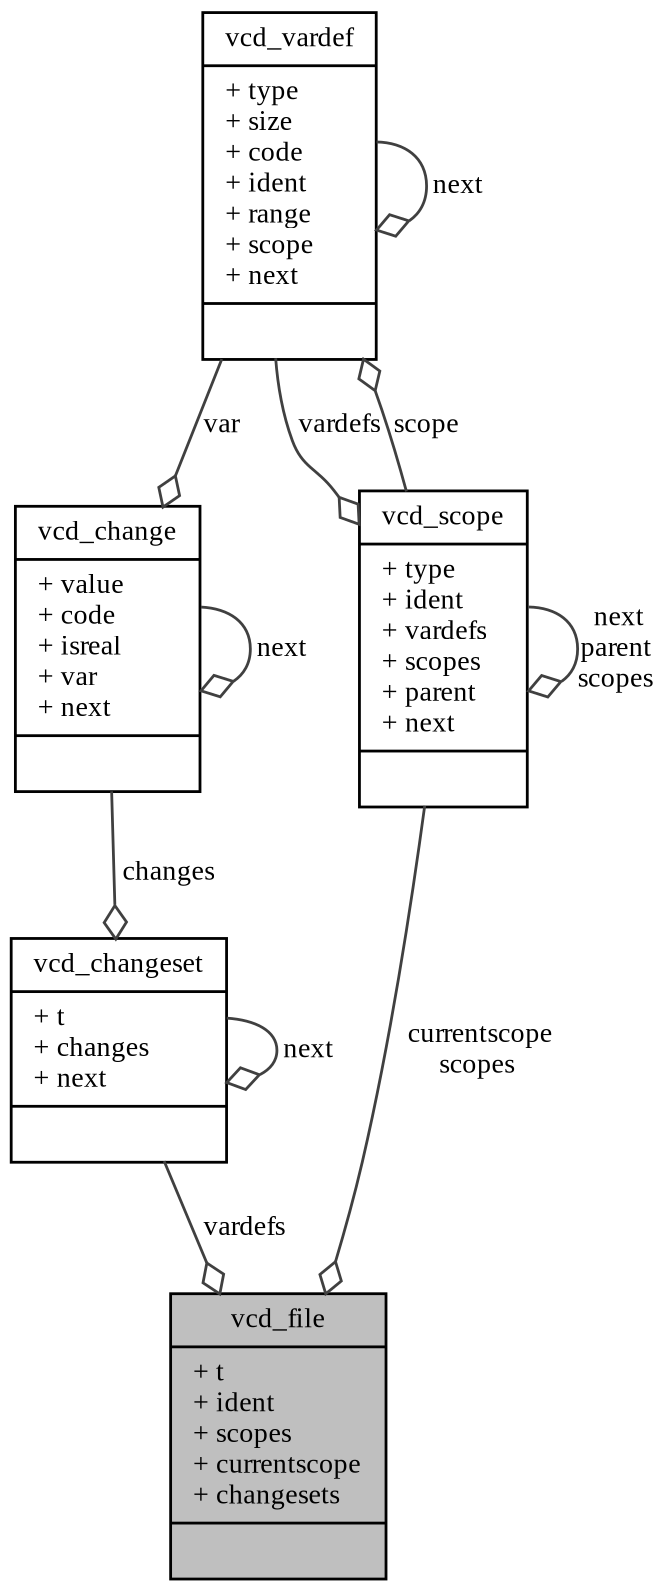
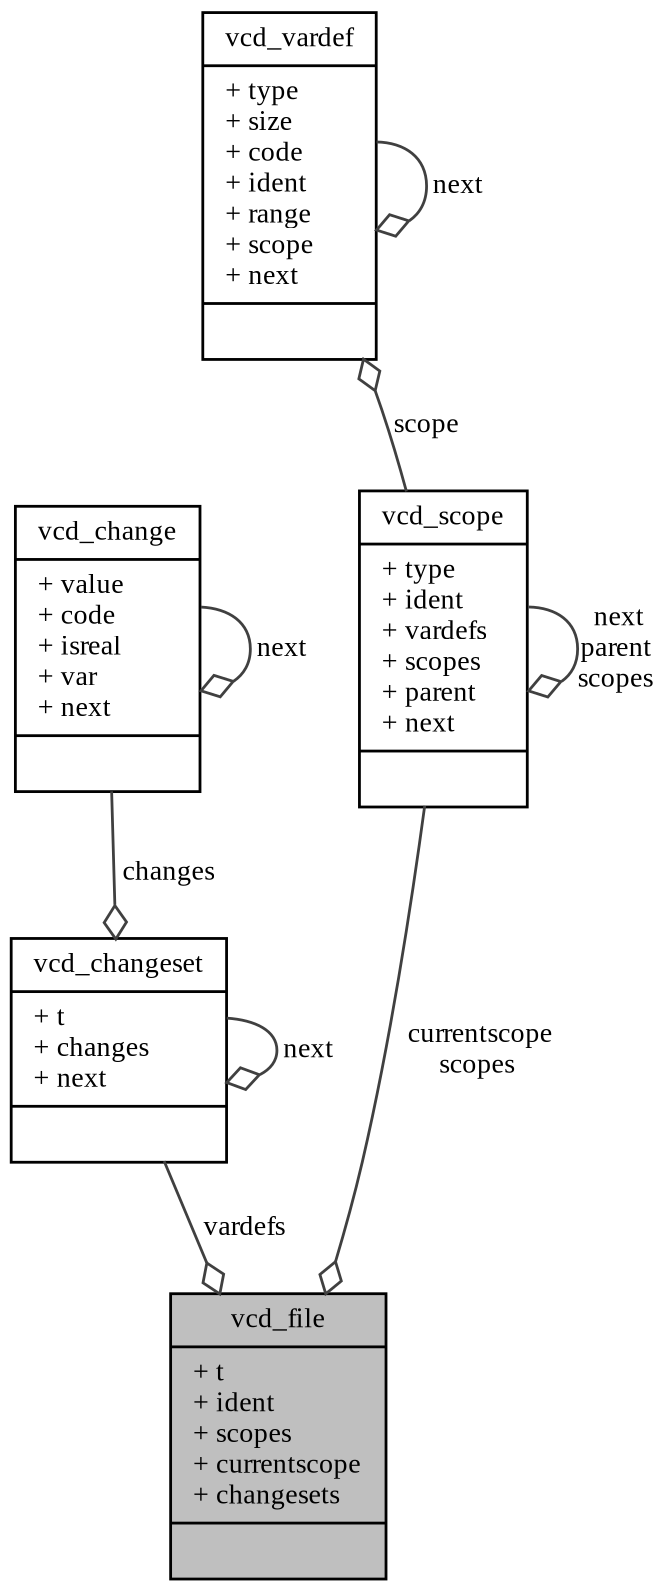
edge "vcd_vardef" -> "vcd_change": removed, label "var"
edge "vcd_vardef" -> "vcd_scope": removed, label "vardefs"
